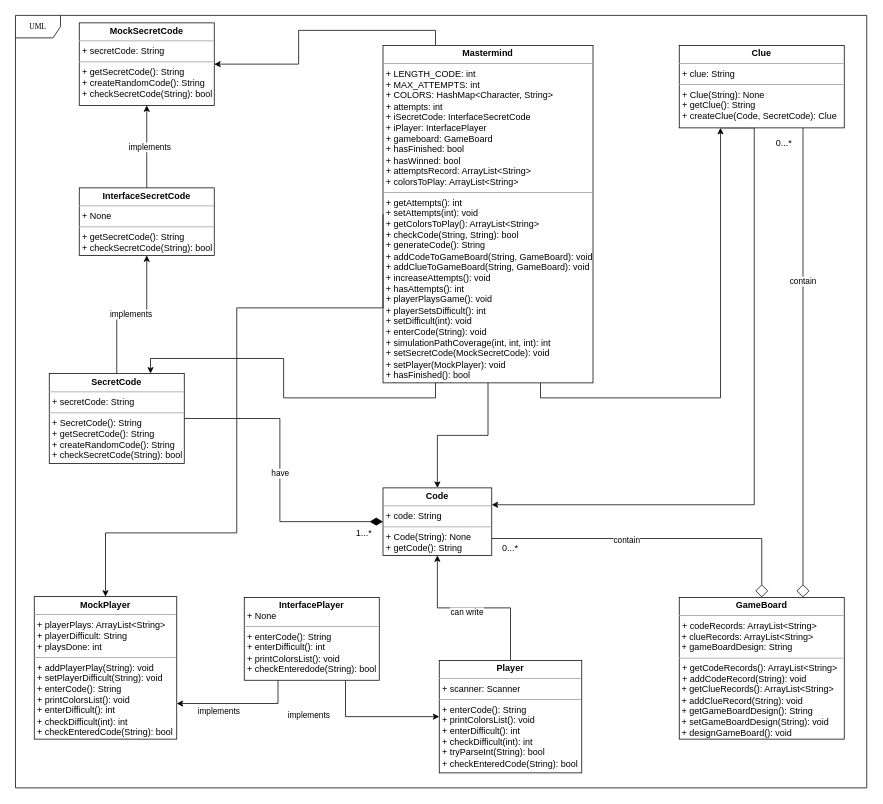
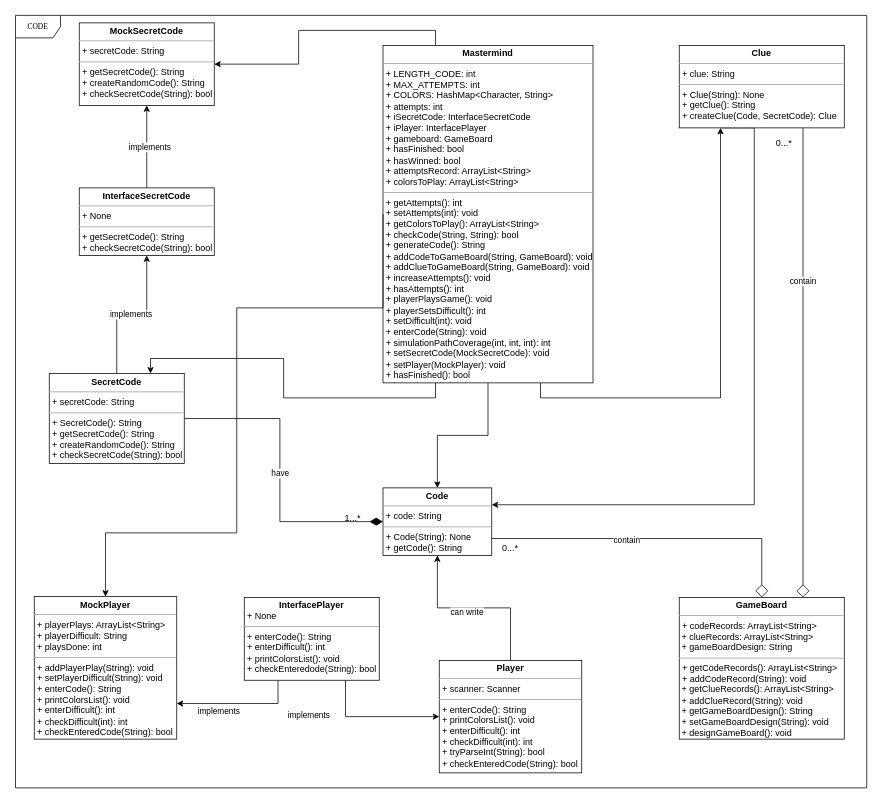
node "UML": label "UML" -> "CODE"
node "1...*": moved (364, 533) -> (353, 518)
